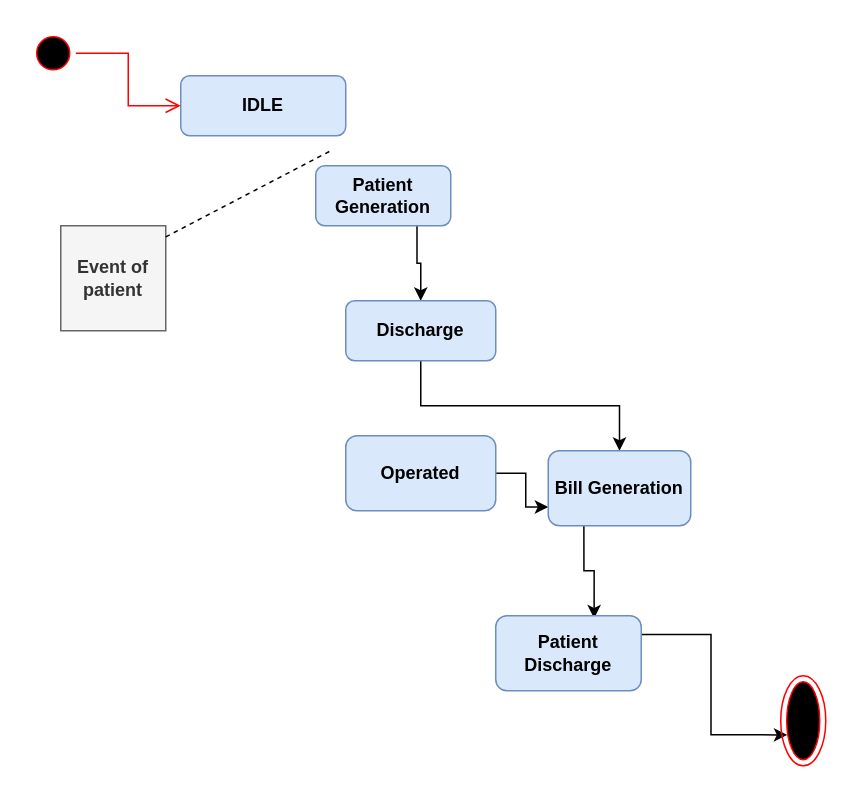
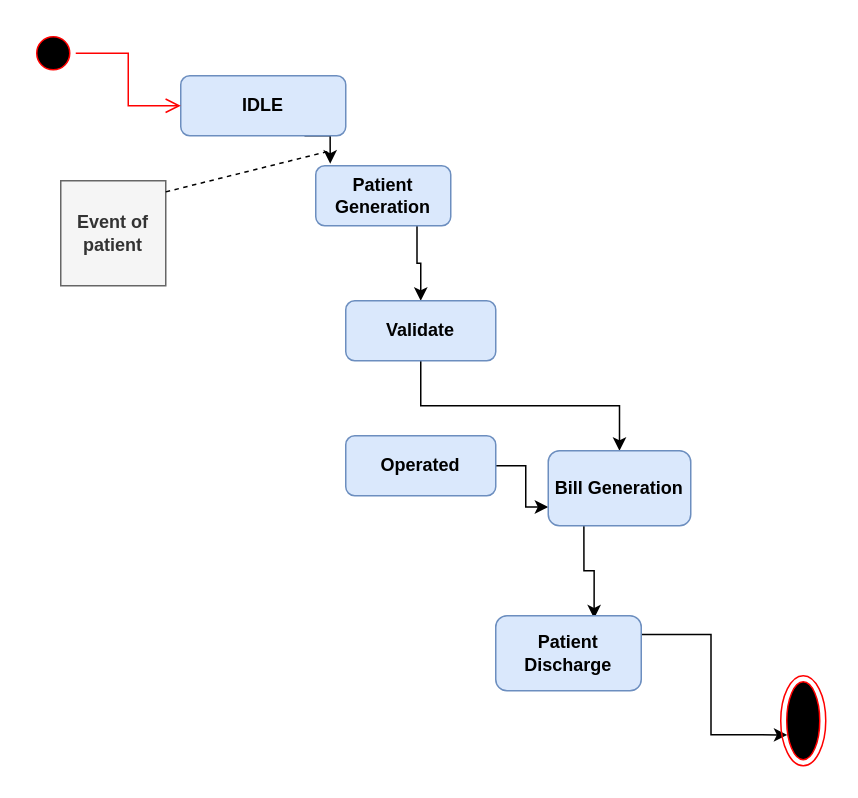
edge "IDLE" -> "Patient Generation": added
node "Event of patient": moved (113, 278) -> (113, 233)
node "Discharge": label "Discharge" -> "Validate"
node "Operated": size 150x75 -> 150x60
